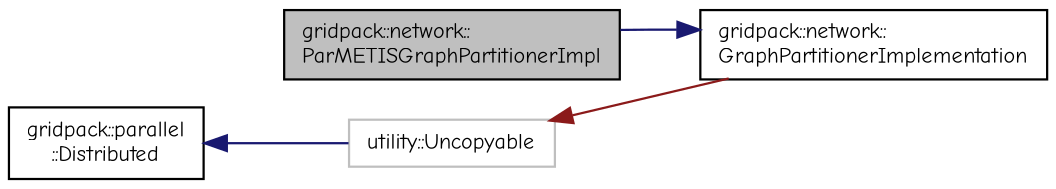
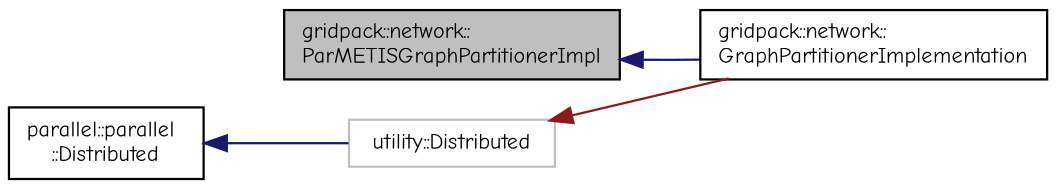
edge "gridpack::network:: ParMETISGraphPartitionerImpl" -> "gridpack::network:: GraphPartitionerImplementation": reversed
node "gridpack::parallel ::Distributed": label "gridpack::parallel ::Distributed" -> "parallel::parallel ::Distributed"
node "utility::Uncopyable": label "utility::Uncopyable" -> "utility::Distributed"
